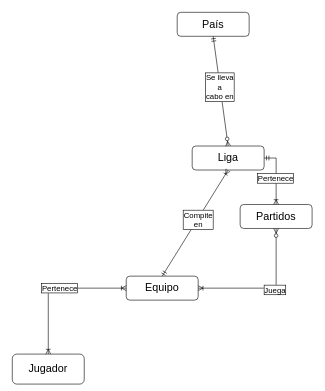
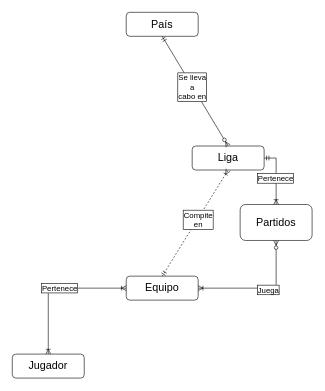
node "País": moved (213, 24) -> (162, 24)
node "Partidos": size 72x24 -> 72x36
edge "Liga" -- "Equipo": style solid -> dashed
node "Jugador": size 72x30 -> 72x24
